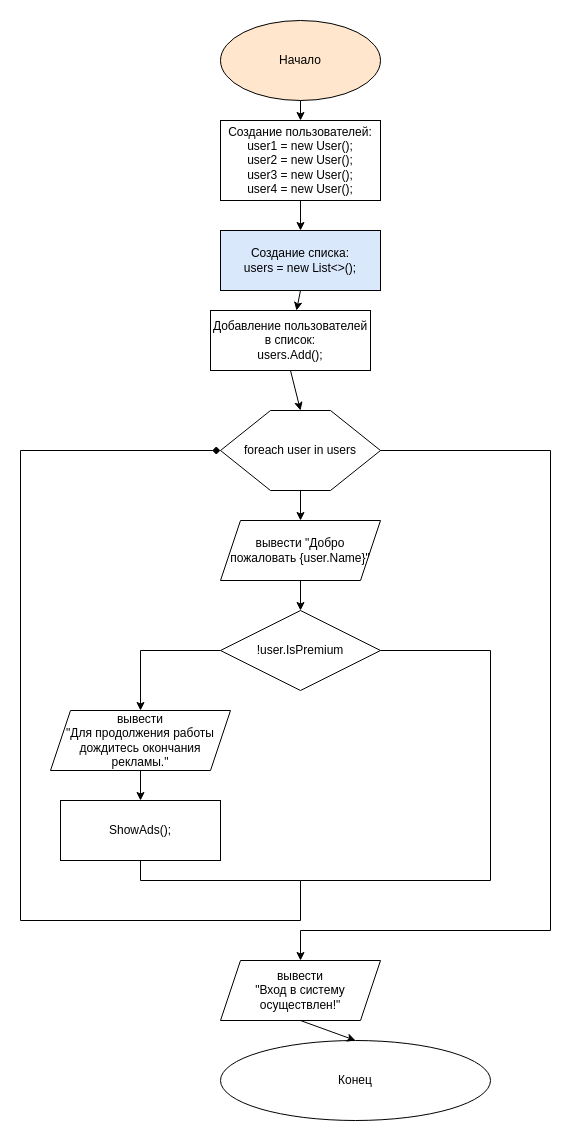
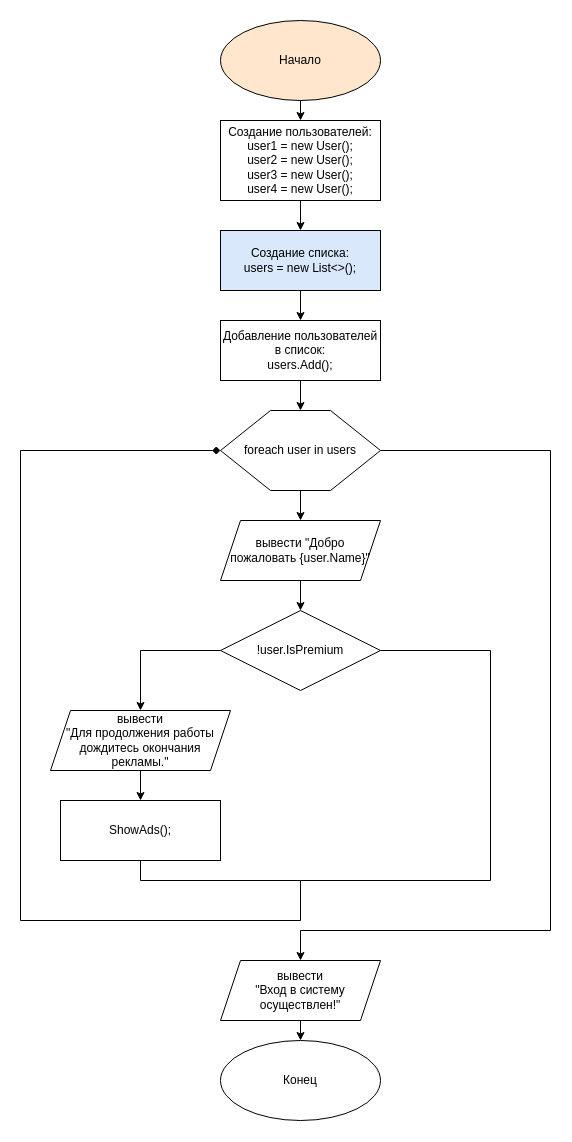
node "Добавление пользователей в список: users.Add();": moved (291, 341) -> (301, 351)
node "Конец": size 270x80 -> 160x80
